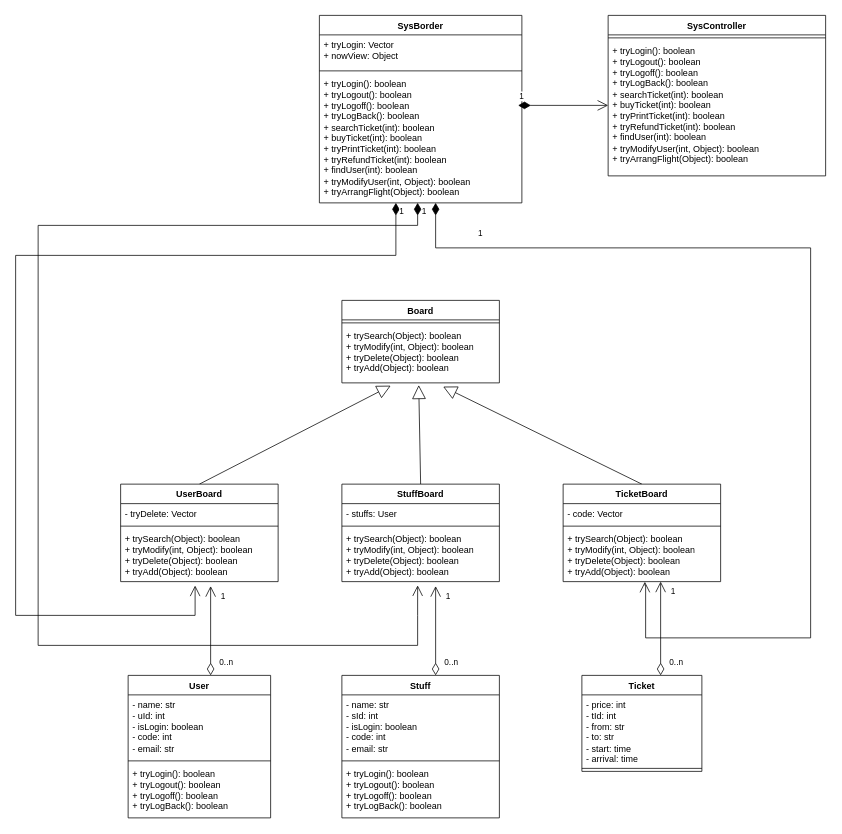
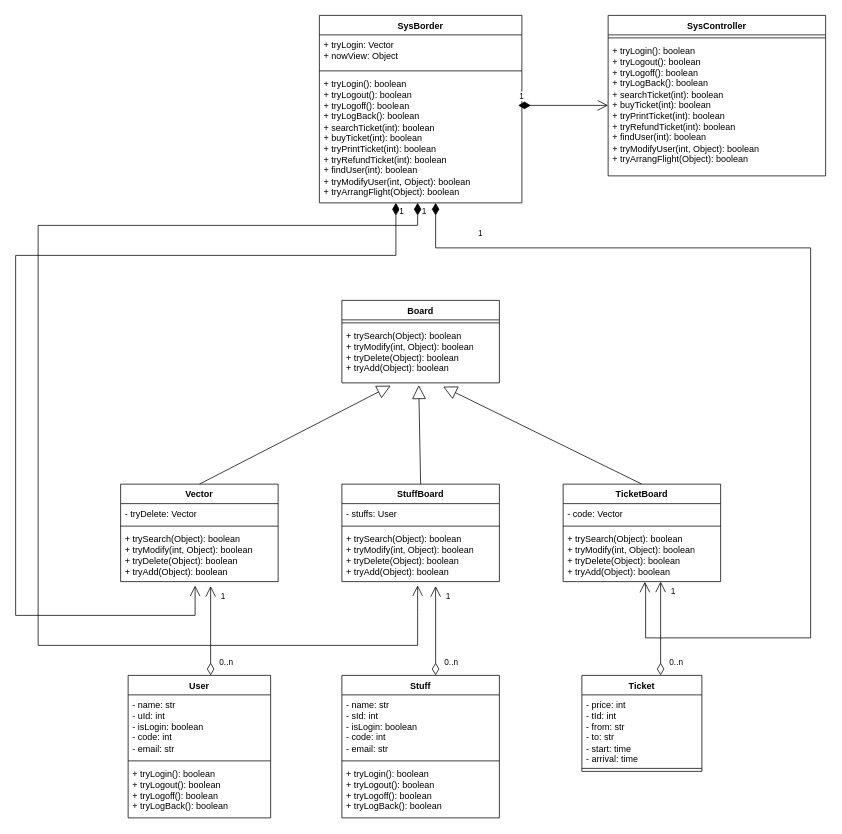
node "UserBoard": label "UserBoard" -> "Vector"
